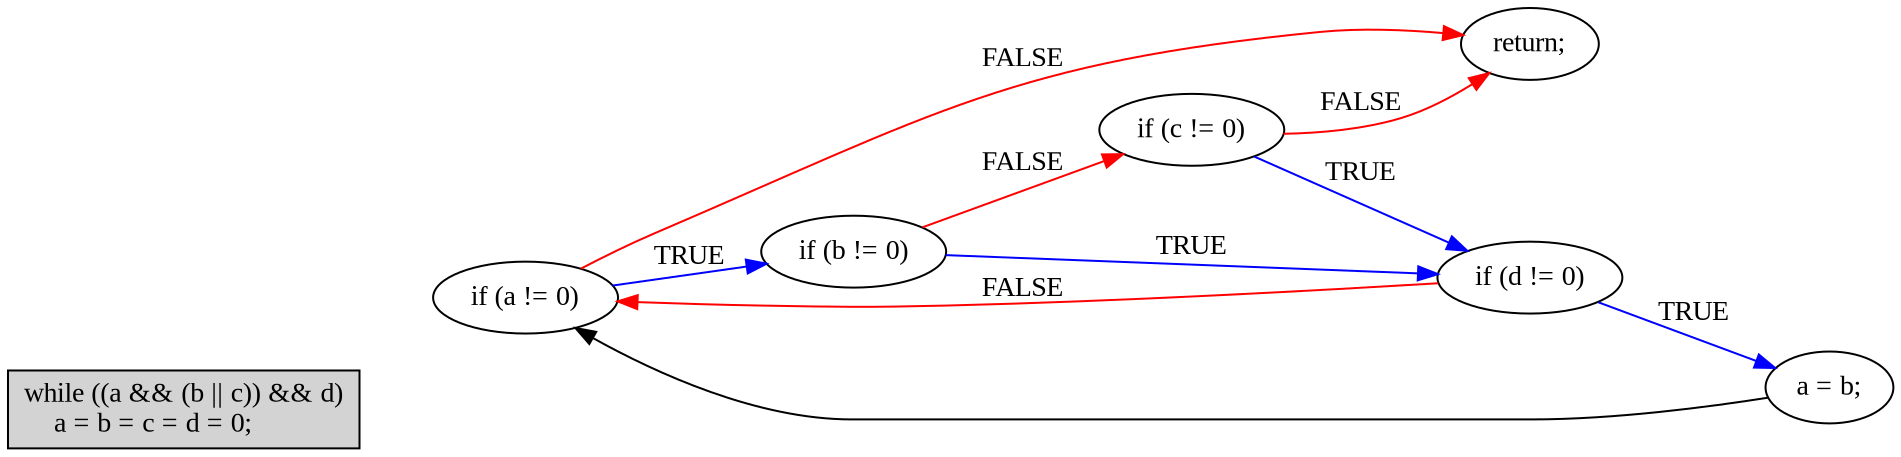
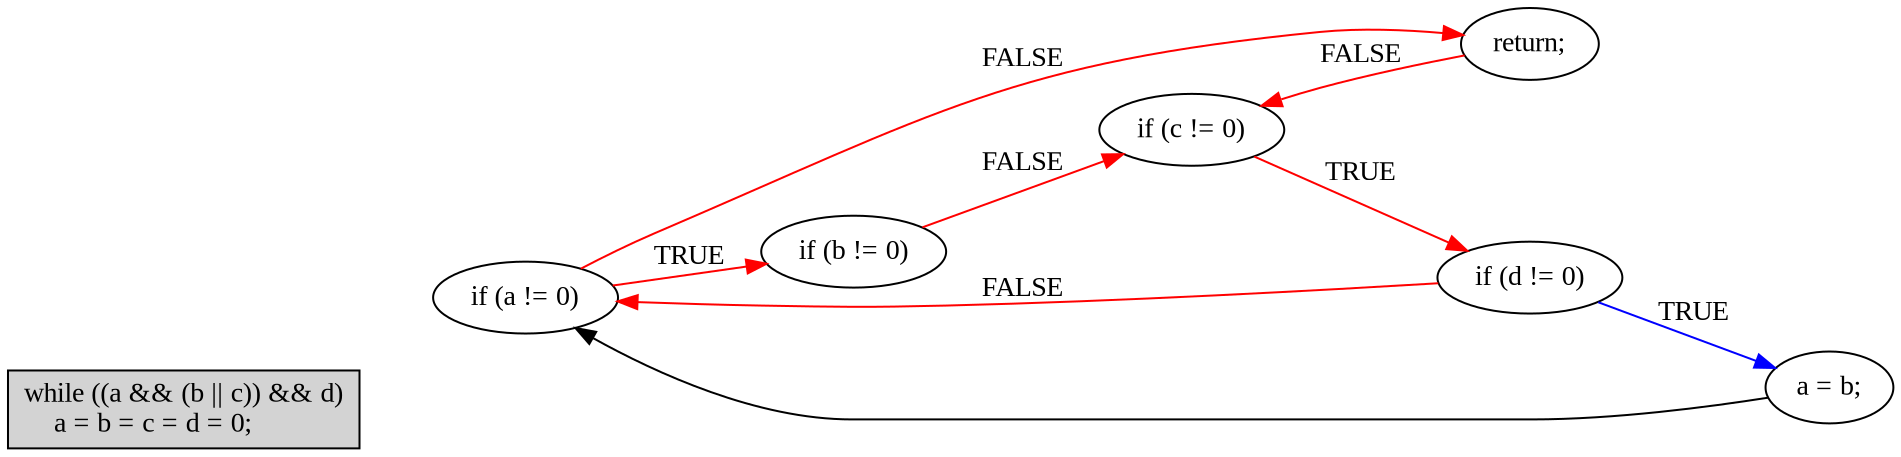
edge "if (c != 0)" -> "return;": reversed
edge "if (c != 0)" -> "if (d != 0)": color blue -> red
edge "if (b != 0)" -> "if (d != 0)": removed, label "TRUE"
edge "if (a != 0)" -> "if (b != 0)": color blue -> red
